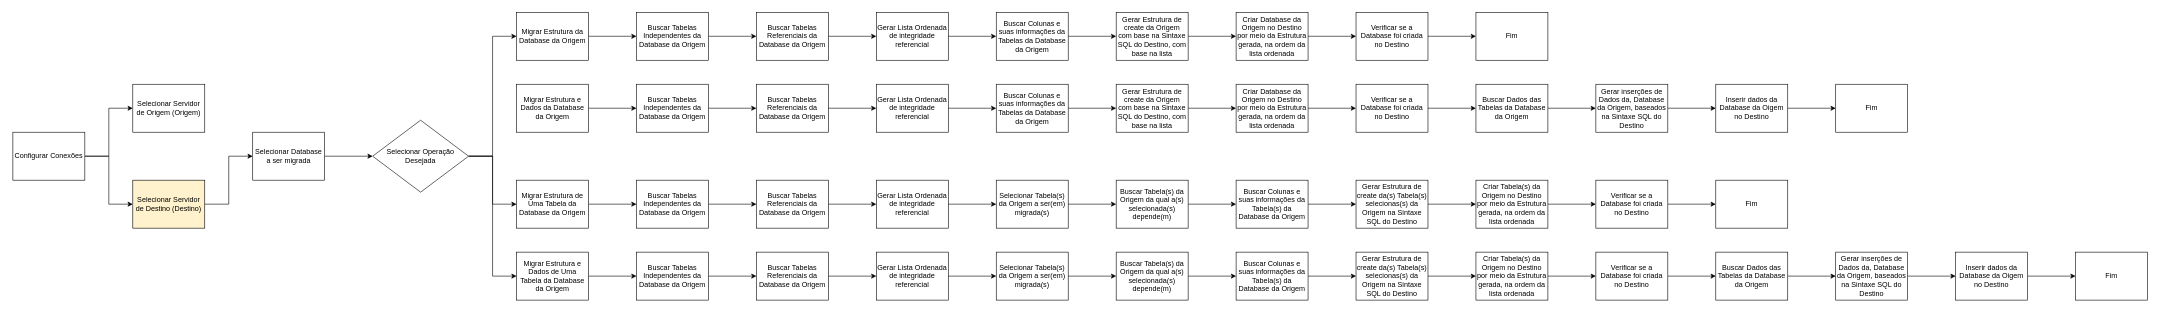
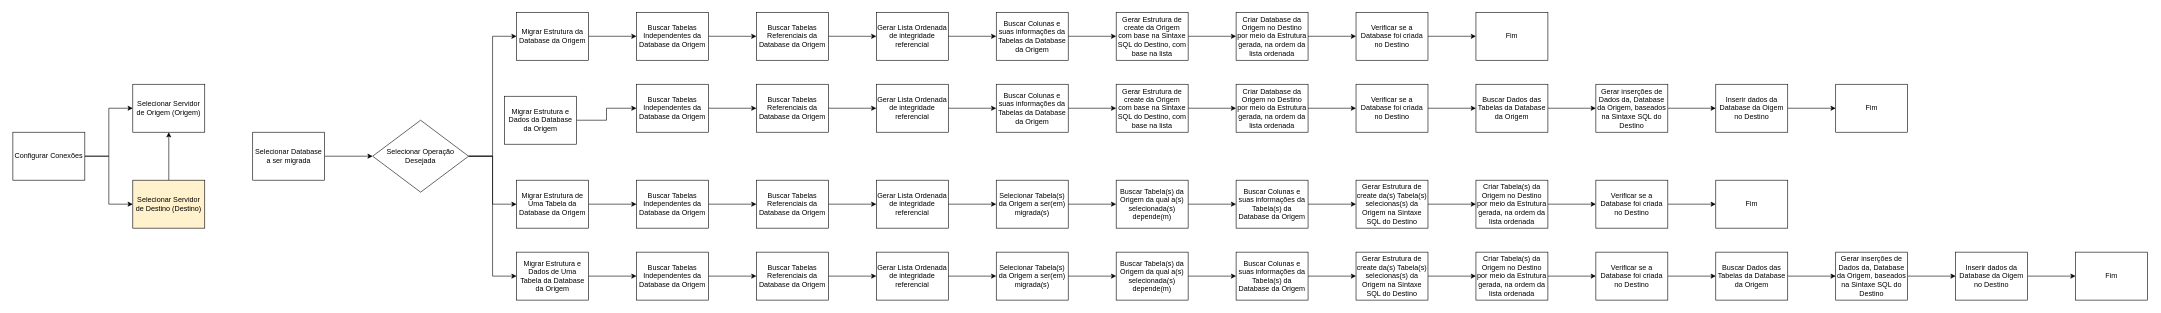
node "Migrar Estrutura e Dados da Database da Origem": moved (552, 108) -> (540, 120)
edge "Selecionar Servidor de Destino (Destino)" -> "Selecionar Database a ser migrada": now "Selecionar Servidor de Destino (Destino)" -> "Selecionar Servidor de Origem (Origem)"
